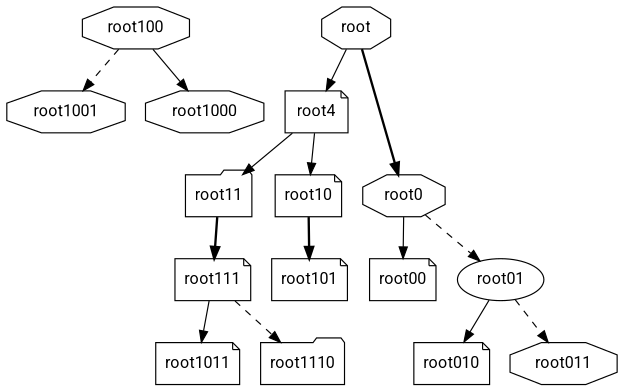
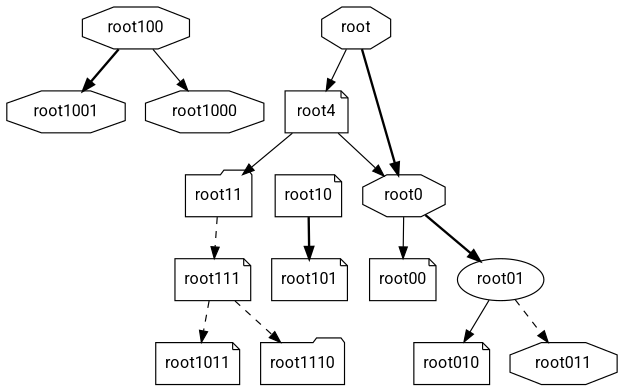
edge "root100" -> "root1001": style dashed -> bold
edge "root4" -> "root10": now "root4" -> "root0"
edge "root11" -> "root111": style bold -> dashed
edge "root0" -> "root01": style dashed -> bold
edge "root111" -> "root1011": style solid -> dashed
